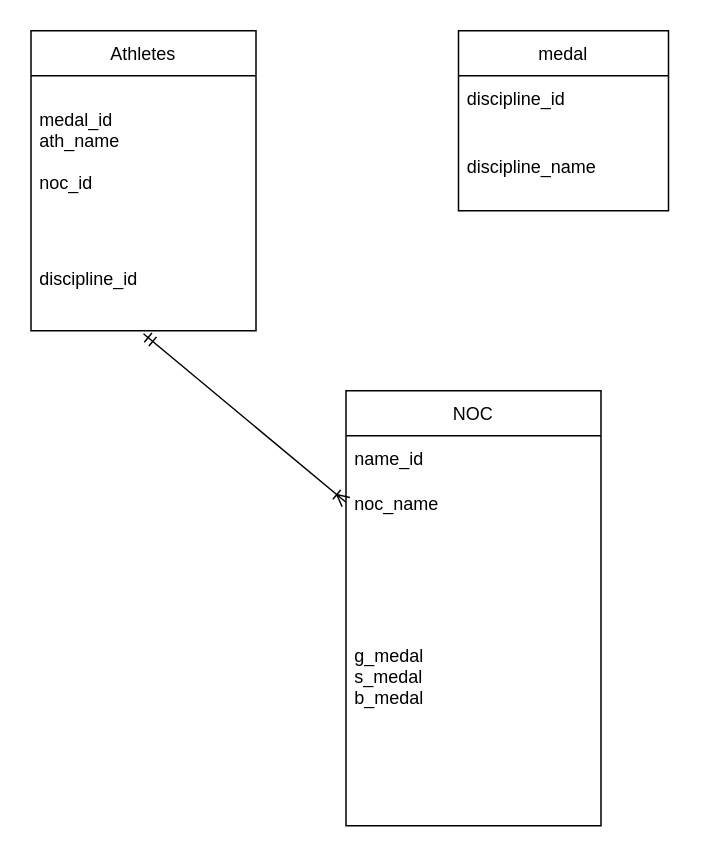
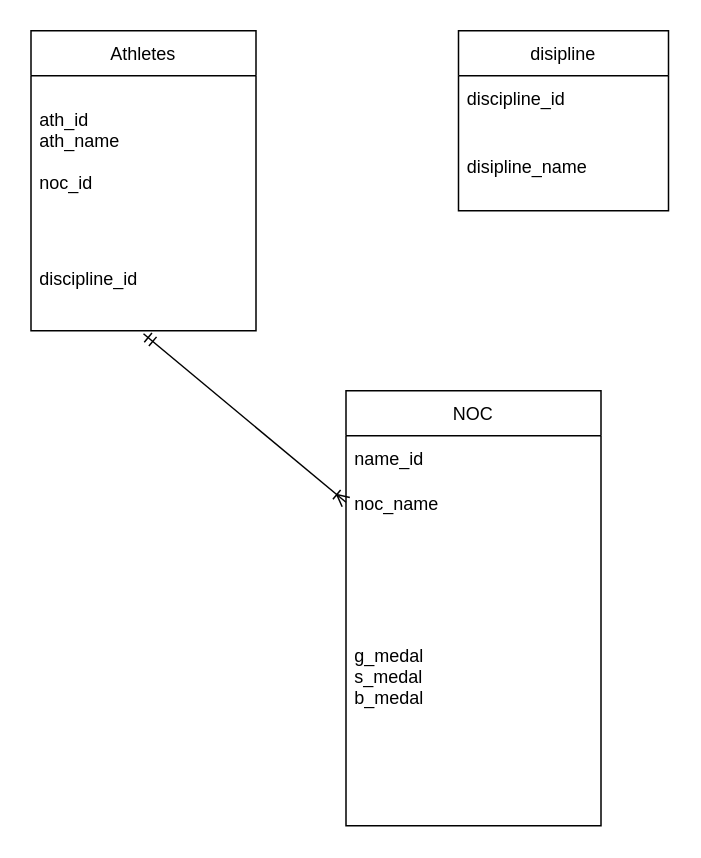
node "medal": label "medal" -> "disipline"
node "medal_id ath_name noc_id": label "medal_id ath_name noc_id" -> "ath_id ath_name noc_id"
node "discipline_name": label "discipline_name" -> "disipline_name"
